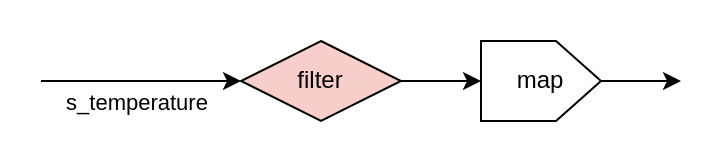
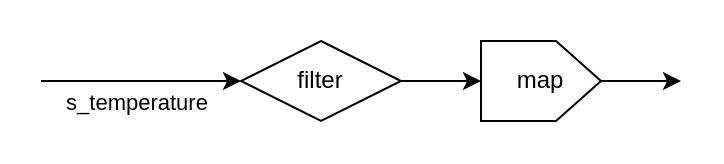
node "filter": fillcolor #f8cecc -> #ffffff
